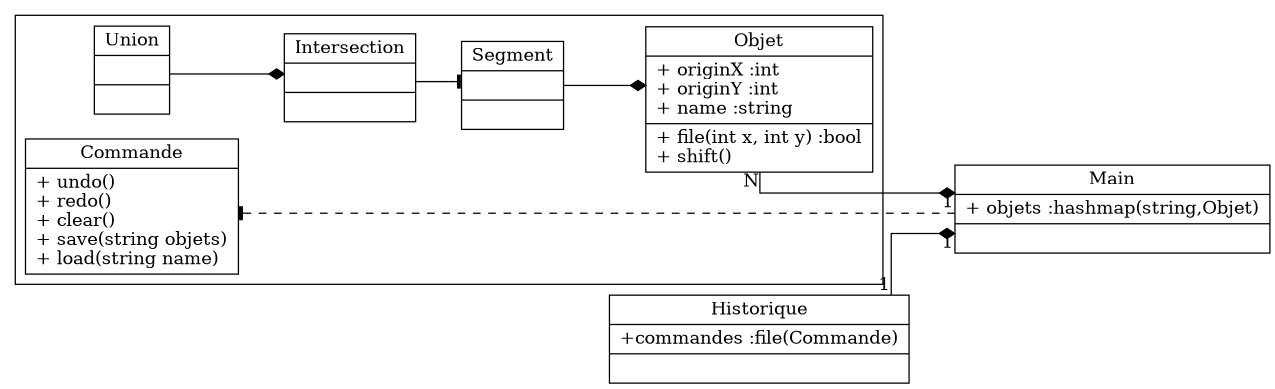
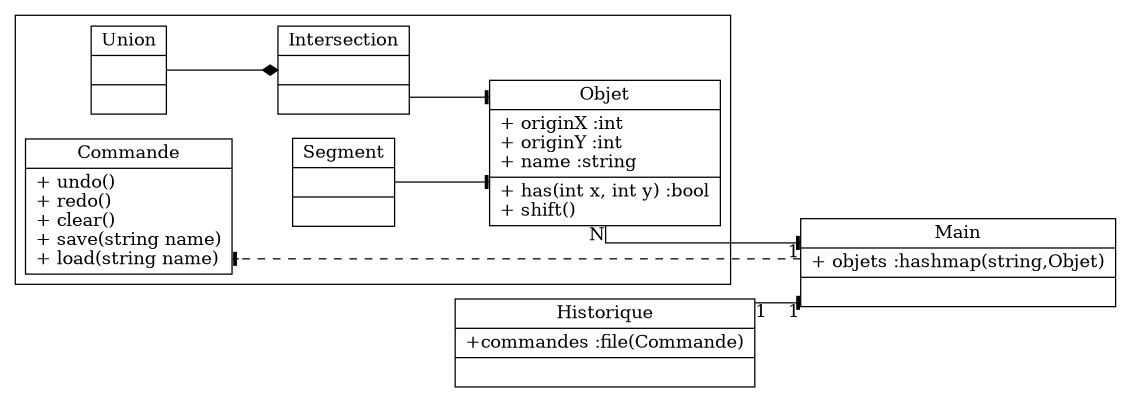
edge "Intersection" -> "Segment": now "Intersection" -> "Objet"
edge "Segment" -> "Objet": arrowhead diamond -> tee
node "Objet": text "+ file(int x, int y) :bool" -> "+ has(int x, int y) :bool"
edge "Objet" -> "Main": arrowhead diamond -> tee
node "Commande": text "+ save(string objets)" -> "+ save(string name)"
edge "Historique" -> "Main": arrowhead diamond -> tee
